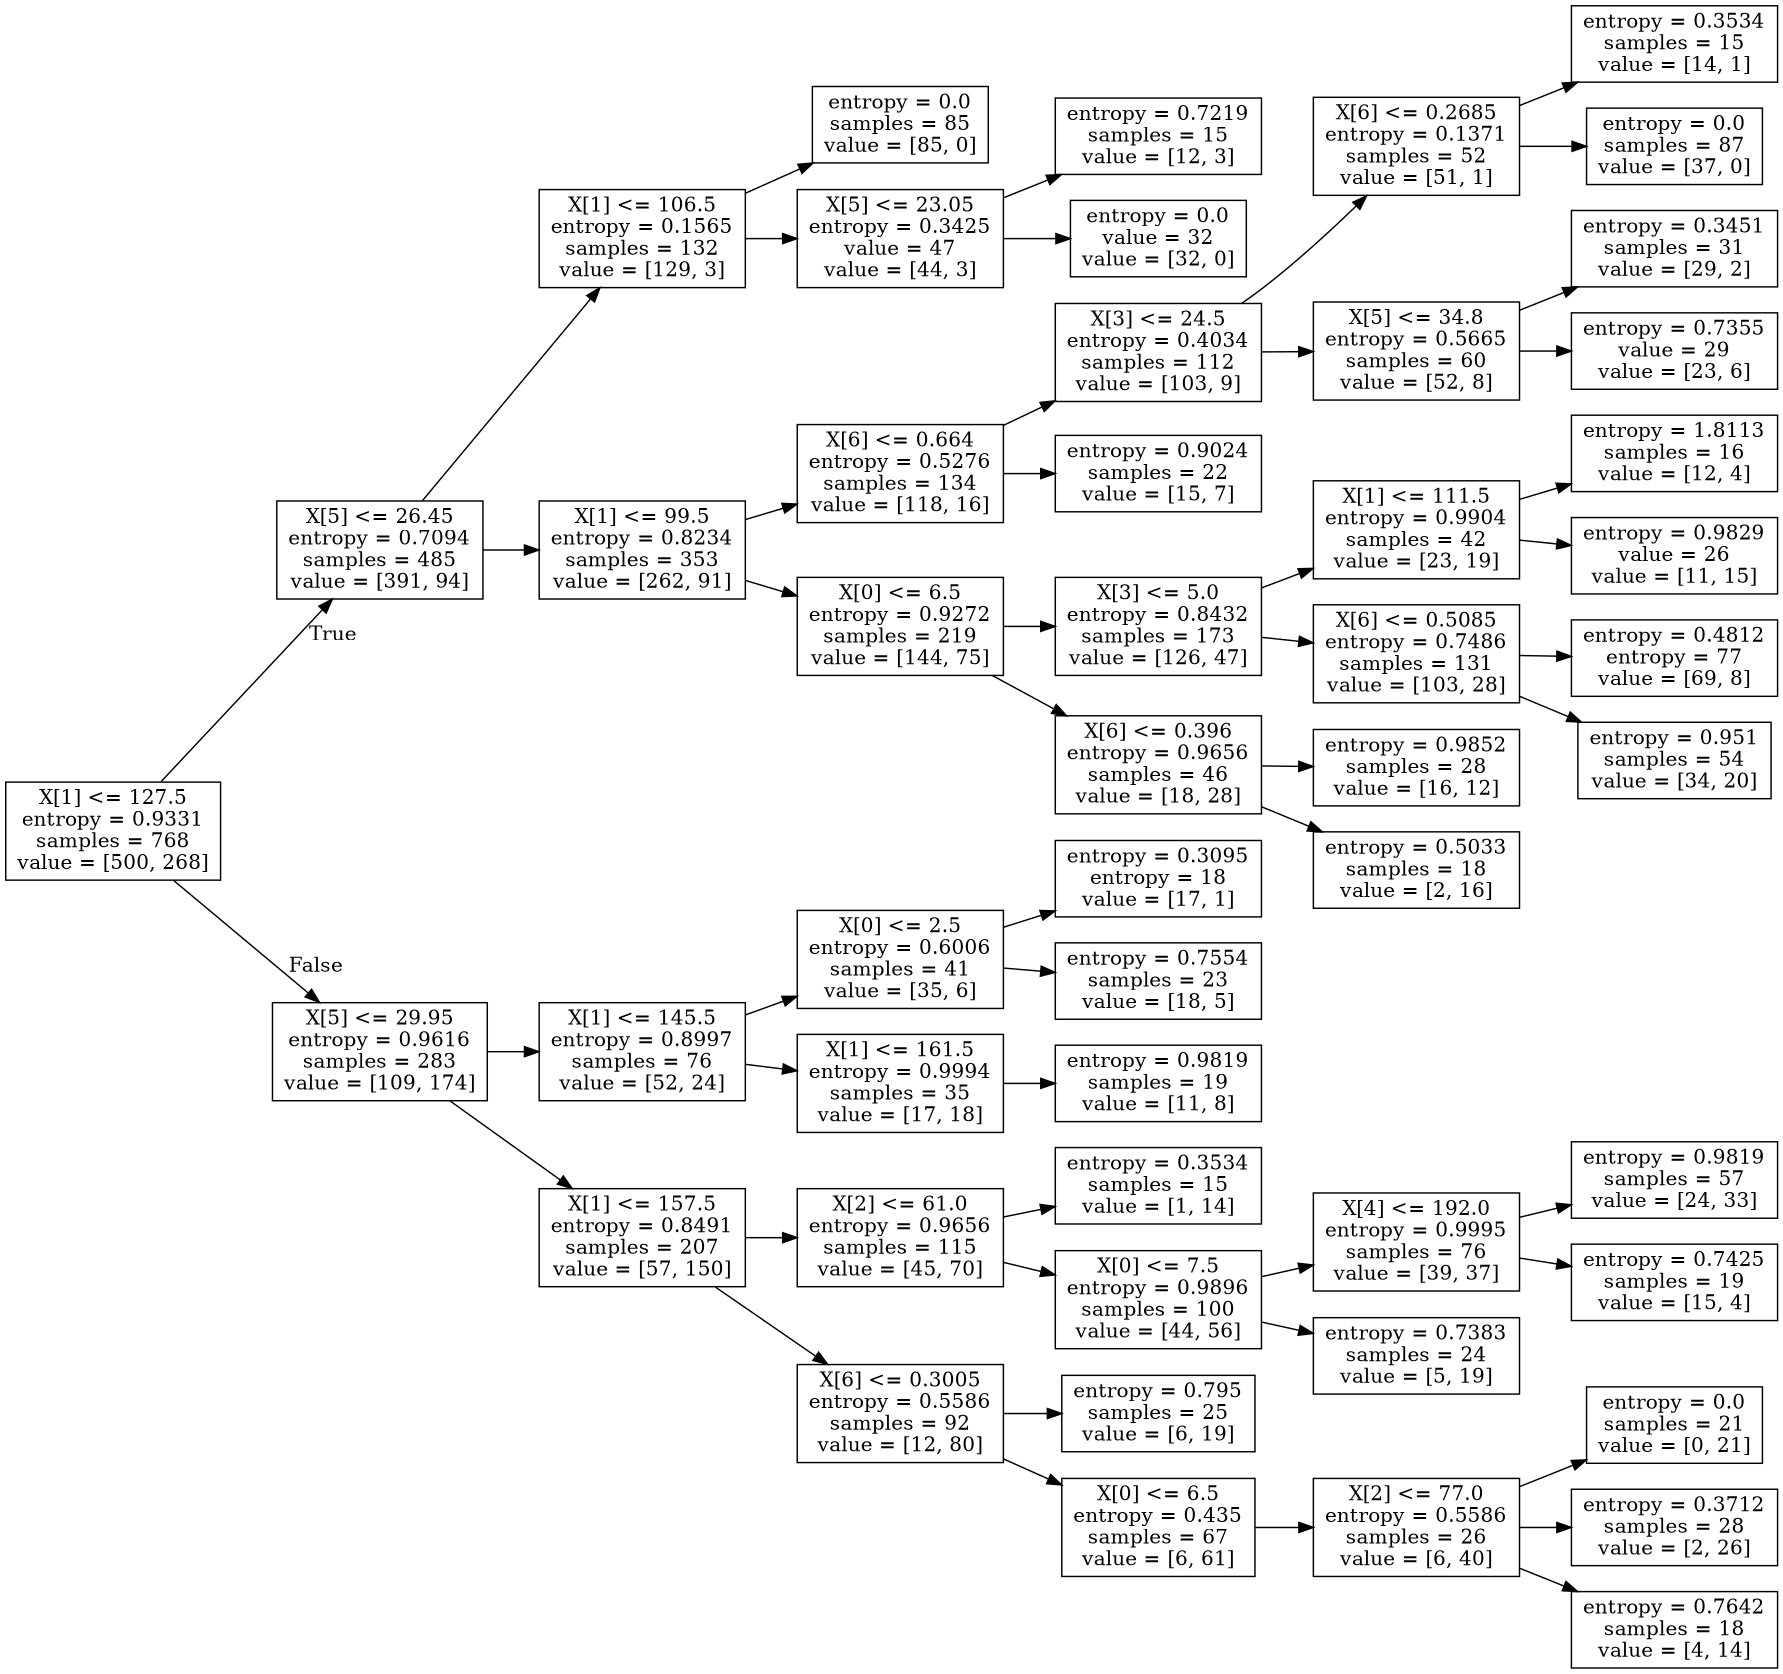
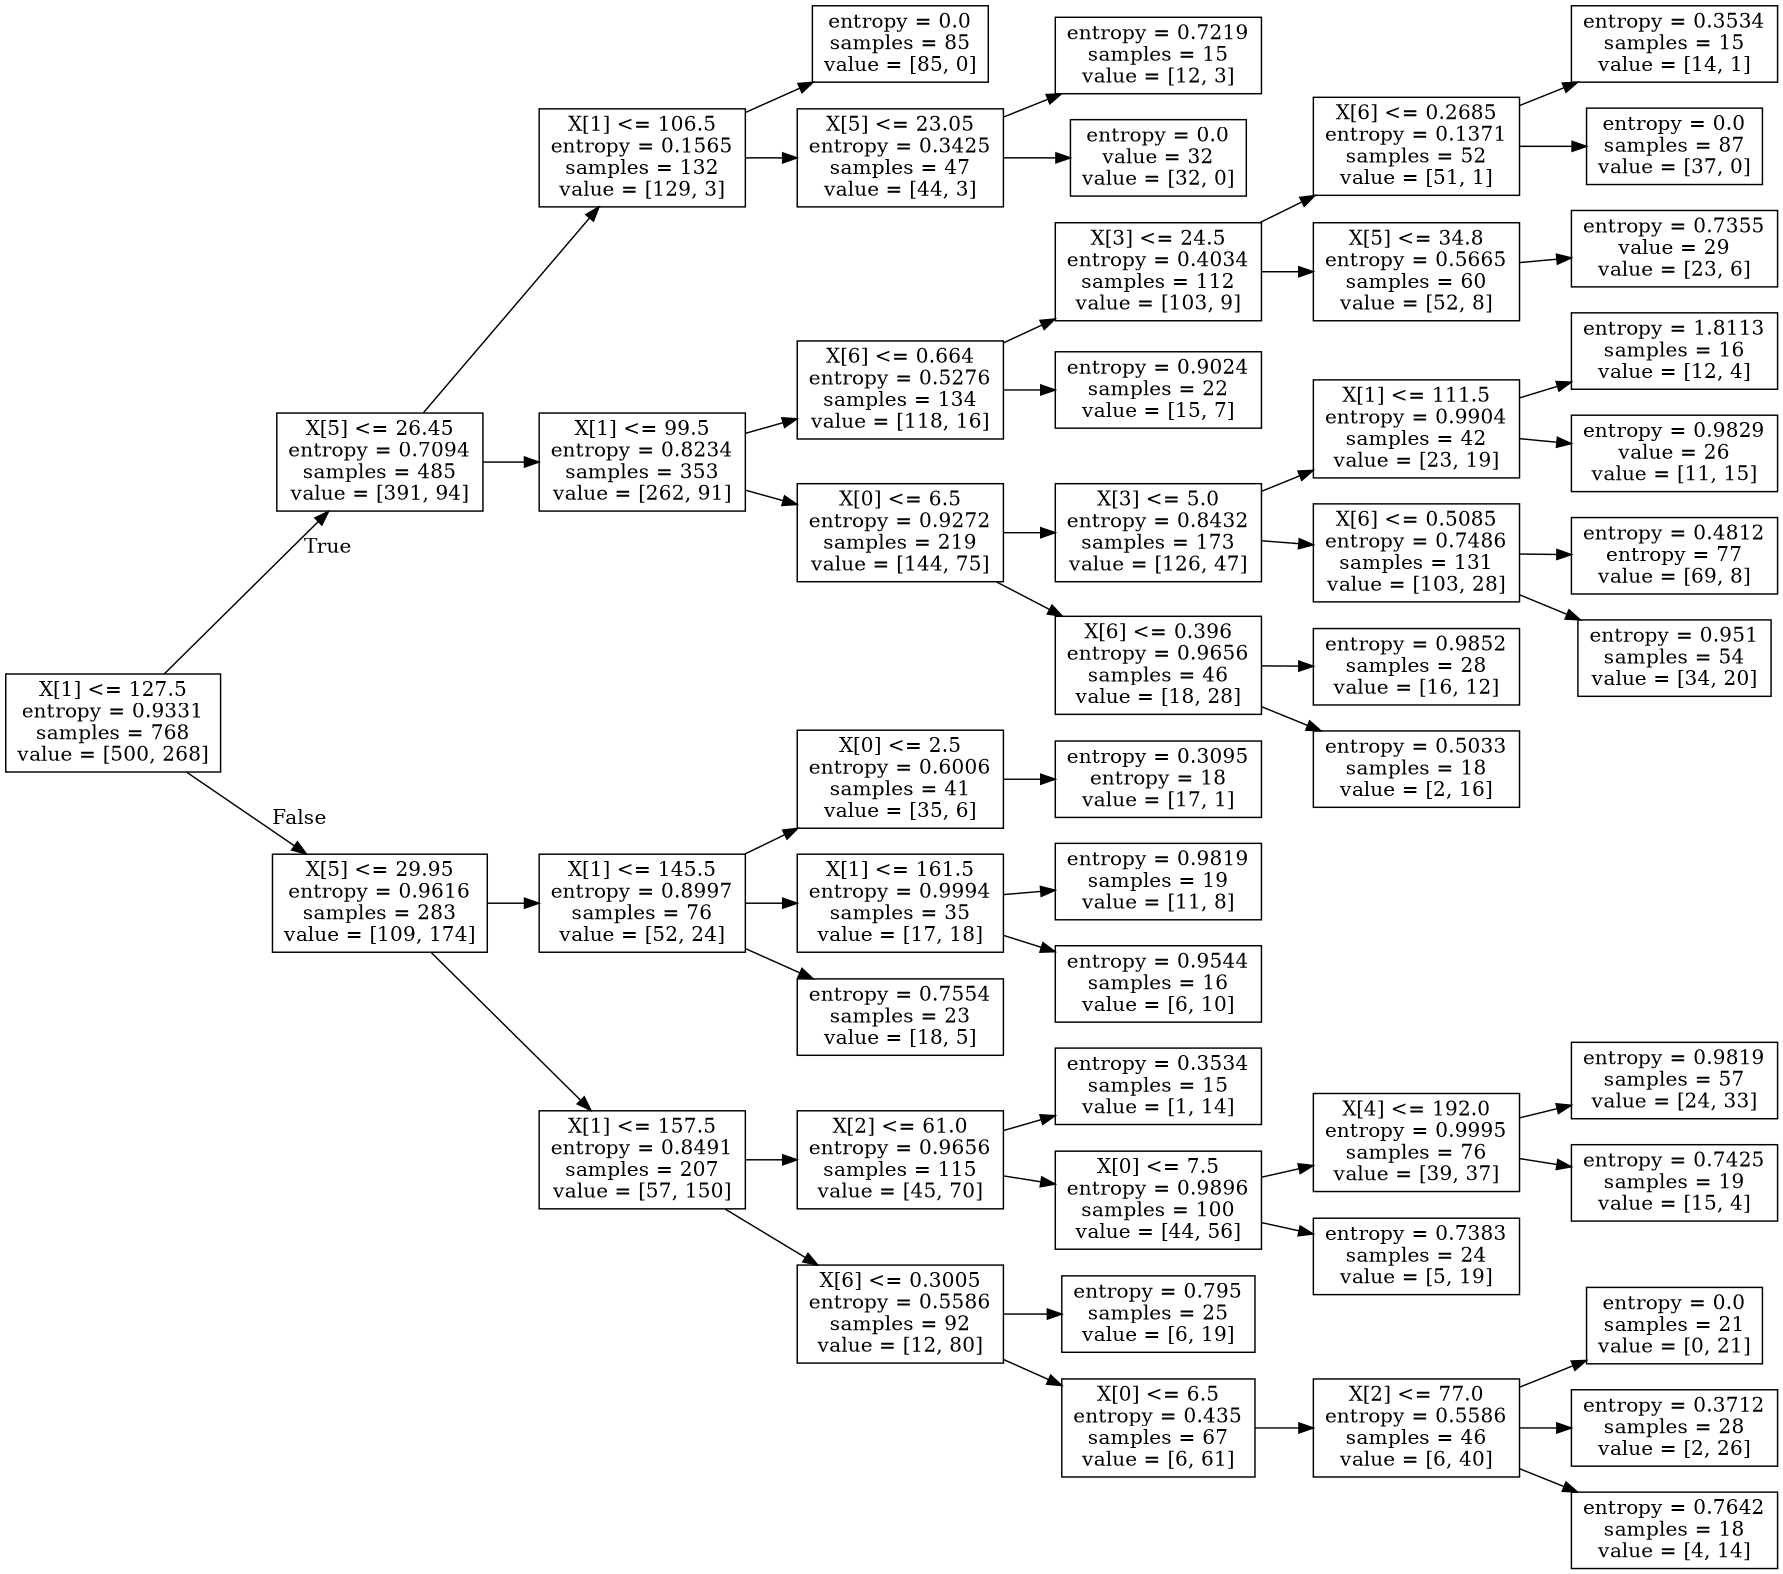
node "X[5] <= 23.05 entropy = 0.3425 value = 47 value = [44, 3]": label "X[5] <= 23.05 entropy = 0.3425 value = 47 value = [44, 3]" -> "X[5] <= 23.05 entropy = 0.3425 samples = 47 value = [44, 3]"
node "entropy = 0.3451 samples = 31 value = [29, 2]": removed
edge "X[0] <= 2.5 entropy = 0.6006 samples = 41 value = [35, 6]" -> "entropy = 0.7554 samples = 23 value = [18, 5]": now "X[1] <= 145.5 entropy = 0.8997 samples = 76 value = [52, 24]" -> "entropy = 0.7554 samples = 23 value = [18, 5]"
node "entropy = 0.9544 samples = 16 value = [6, 10]": added
node "X[2] <= 77.0 entropy = 0.5586 samples = 26 value = [6, 40]": label "X[2] <= 77.0 entropy = 0.5586 samples = 26 value = [6, 40]" -> "X[2] <= 77.0 entropy = 0.5586 samples = 46 value = [6, 40]"
